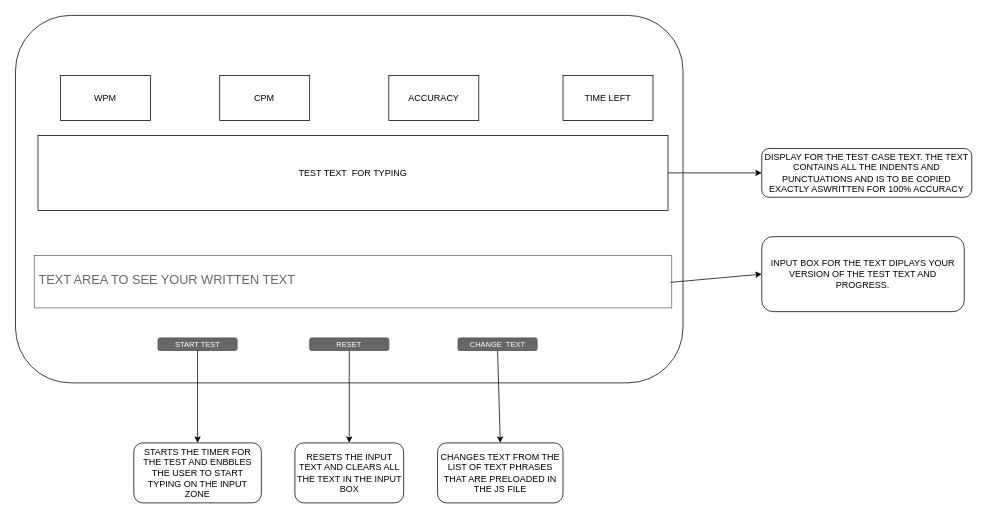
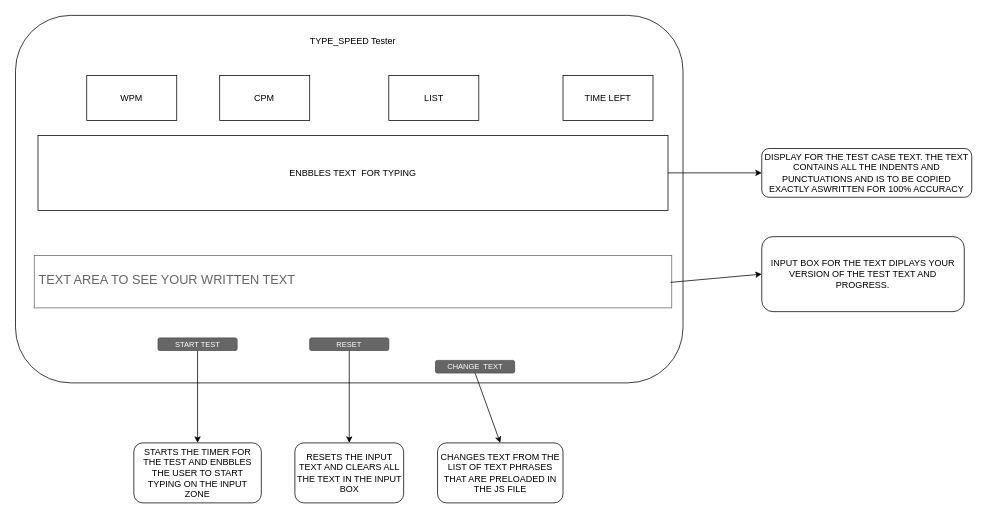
node "TYPE_SPEED Tester": added
node "WPM": moved (105, 98) -> (132, 98)
node "ACCURACY": label "ACCURACY" -> "LIST"
node "TEST TEXT FOR TYPING": label "TEST TEXT FOR TYPING" -> "ENBBLES TEXT FOR TYPING"
node "CHANGE TEXT": moved (497, 344) -> (475, 367)
